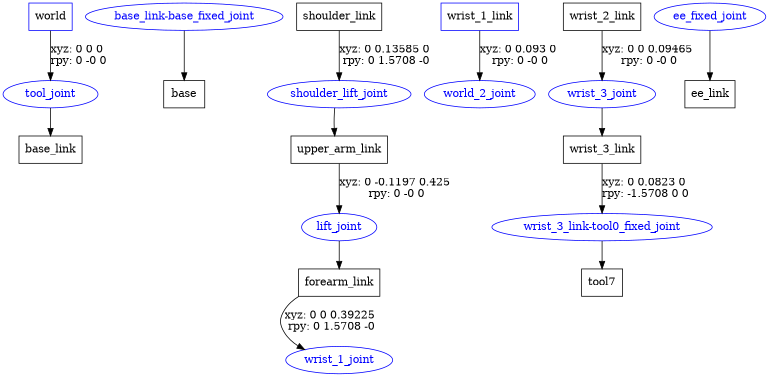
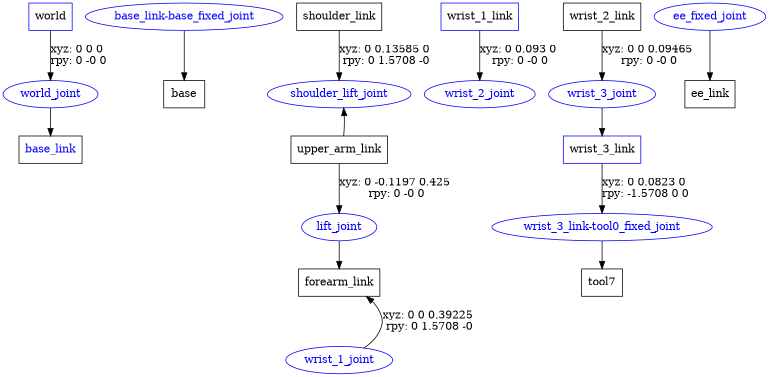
node "tool_joint": label "tool_joint" -> "world_joint"
node "world_2_joint": label "world_2_joint" -> "wrist_2_joint"
edge "shoulder_lift_joint" -> "upper_arm_link": reversed
node "base_link": fontcolor black -> blue
node "wrist_3_link": color black -> blue
edge "forearm_link" -> "wrist_1_joint": reversed
